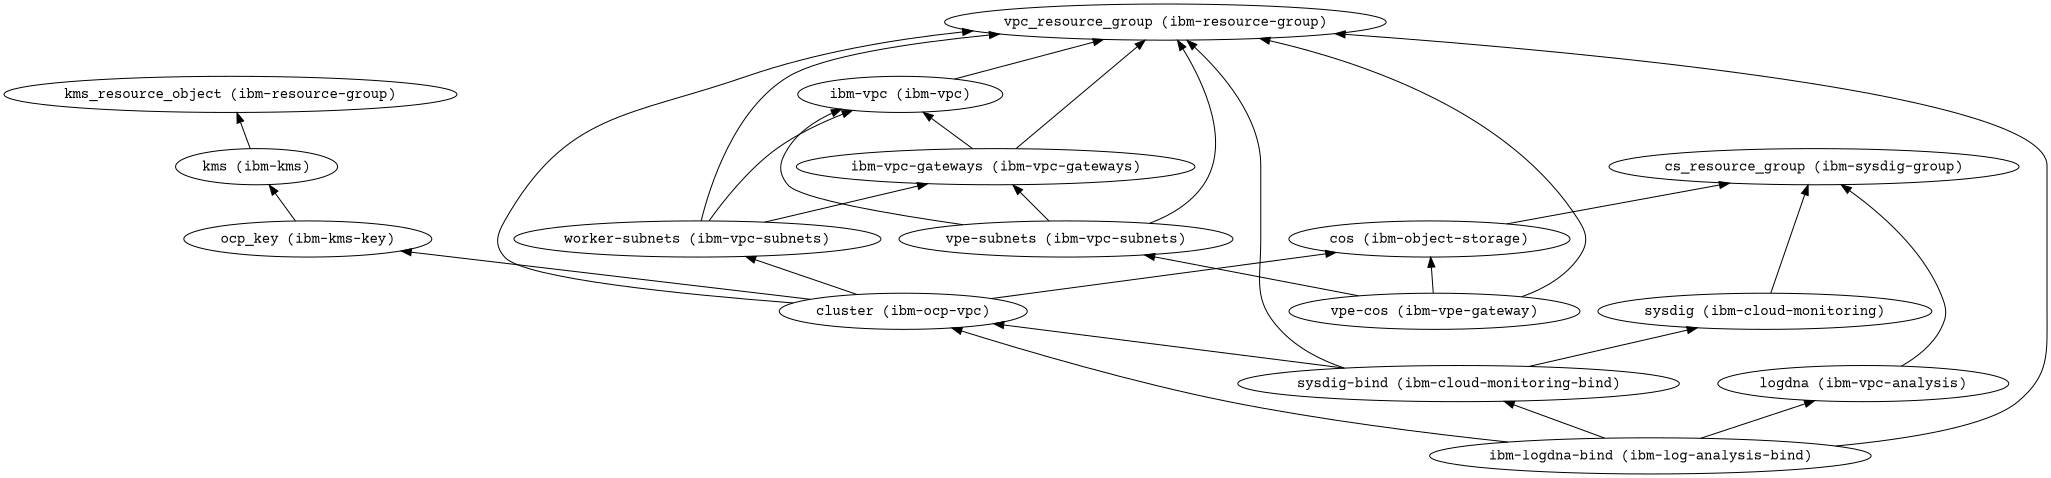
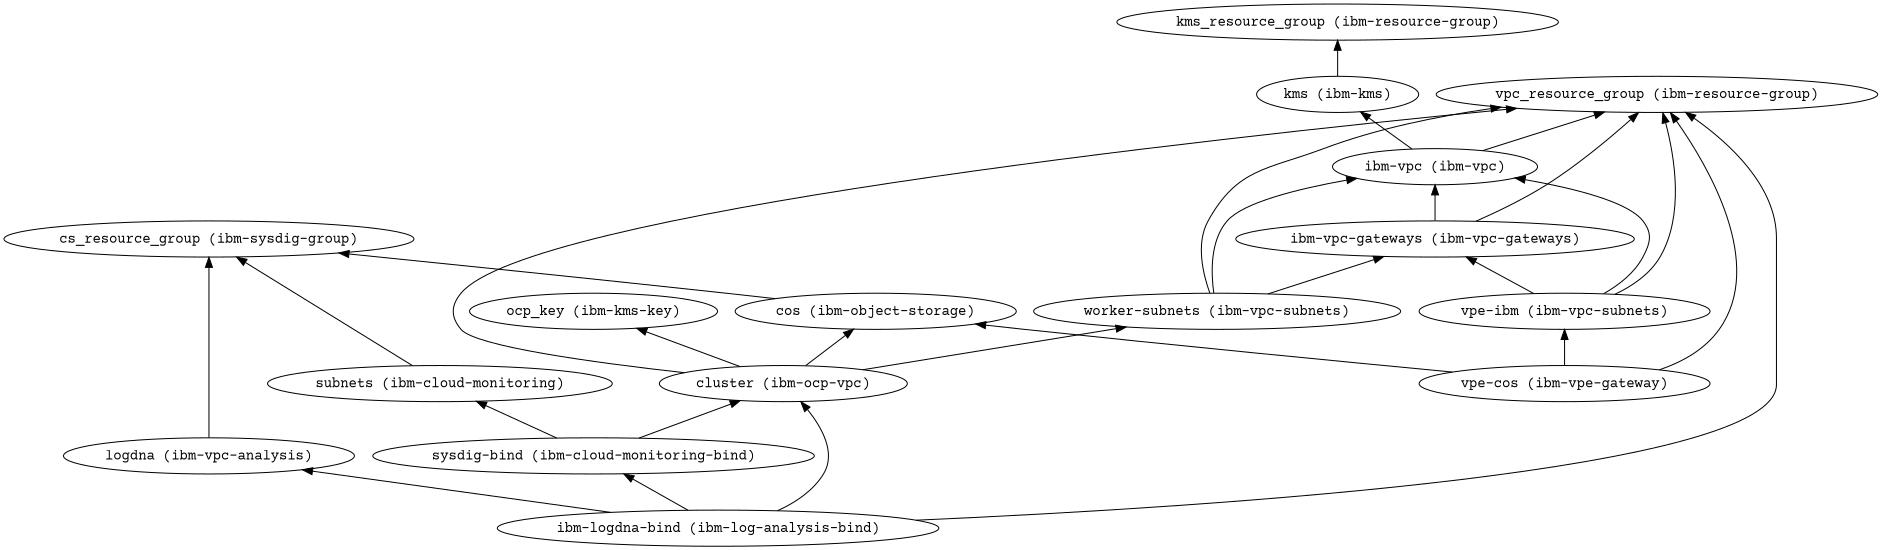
node "kms_resource_object (ibm-resource-group)": label "kms_resource_object (ibm-resource-group)" -> "kms_resource_group (ibm-resource-group)"
edge "ocp_key (ibm-kms-key)" -> "kms (ibm-kms)": now "ibm-vpc (ibm-vpc)" -> "kms (ibm-kms)"
edge "sysdig-bind (ibm-cloud-monitoring-bind)" -> "vpc_resource_group (ibm-resource-group)": removed
node "vpe-subnets (ibm-vpc-subnets)": label "vpe-subnets (ibm-vpc-subnets)" -> "vpe-ibm (ibm-vpc-subnets)"
node "sysdig (ibm-cloud-monitoring)": label "sysdig (ibm-cloud-monitoring)" -> "subnets (ibm-cloud-monitoring)"
